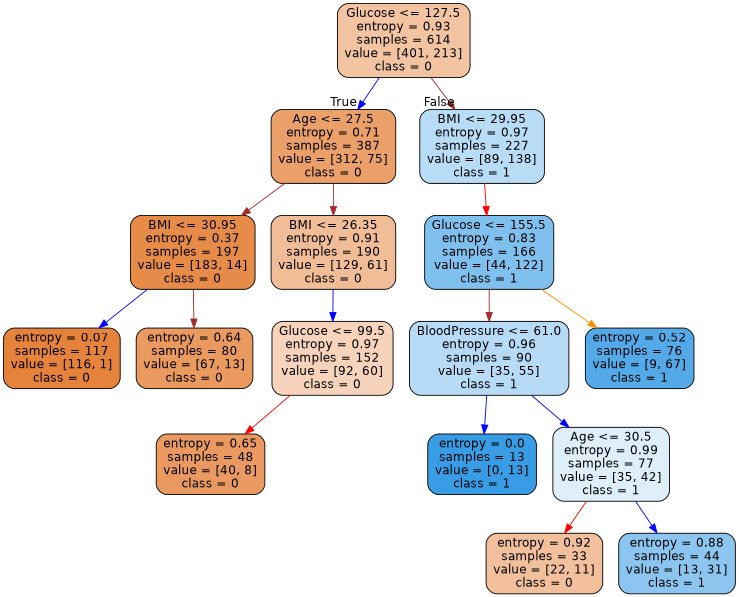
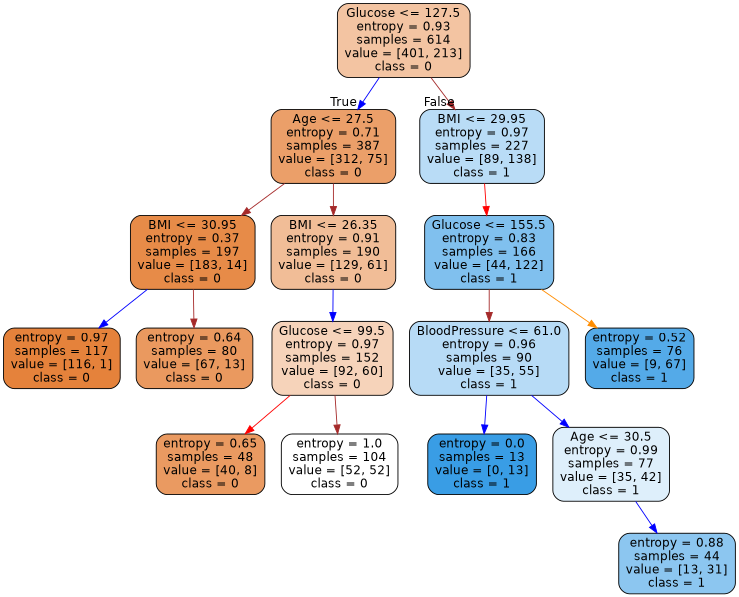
node "entropy = 0.07 samples = 117 value = [116, 1] class = 0": label "entropy = 0.07 samples = 117 value = [116, 1] class = 0" -> "entropy = 0.97 samples = 117 value = [116, 1] class = 0"
node "entropy = 1.0 samples = 104 value = [52, 52] class = 0": added
node "entropy = 0.92 samples = 33 value = [22, 11] class = 0": removed
